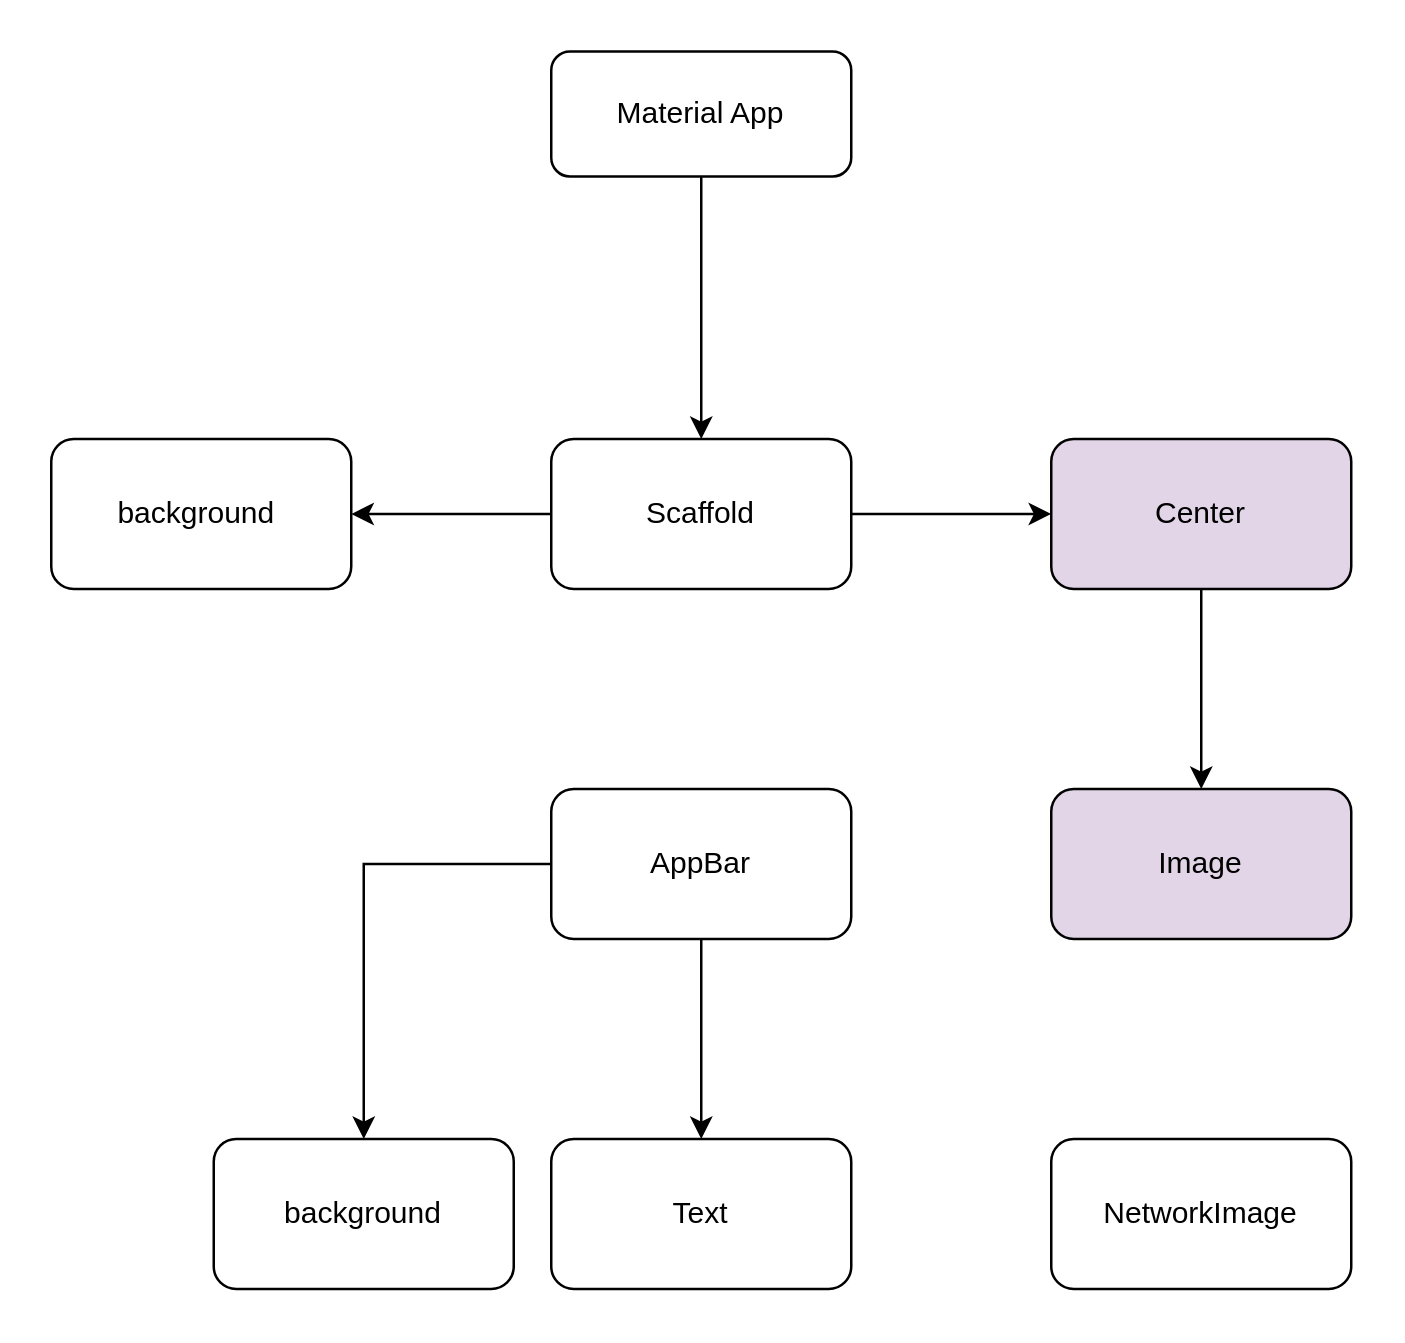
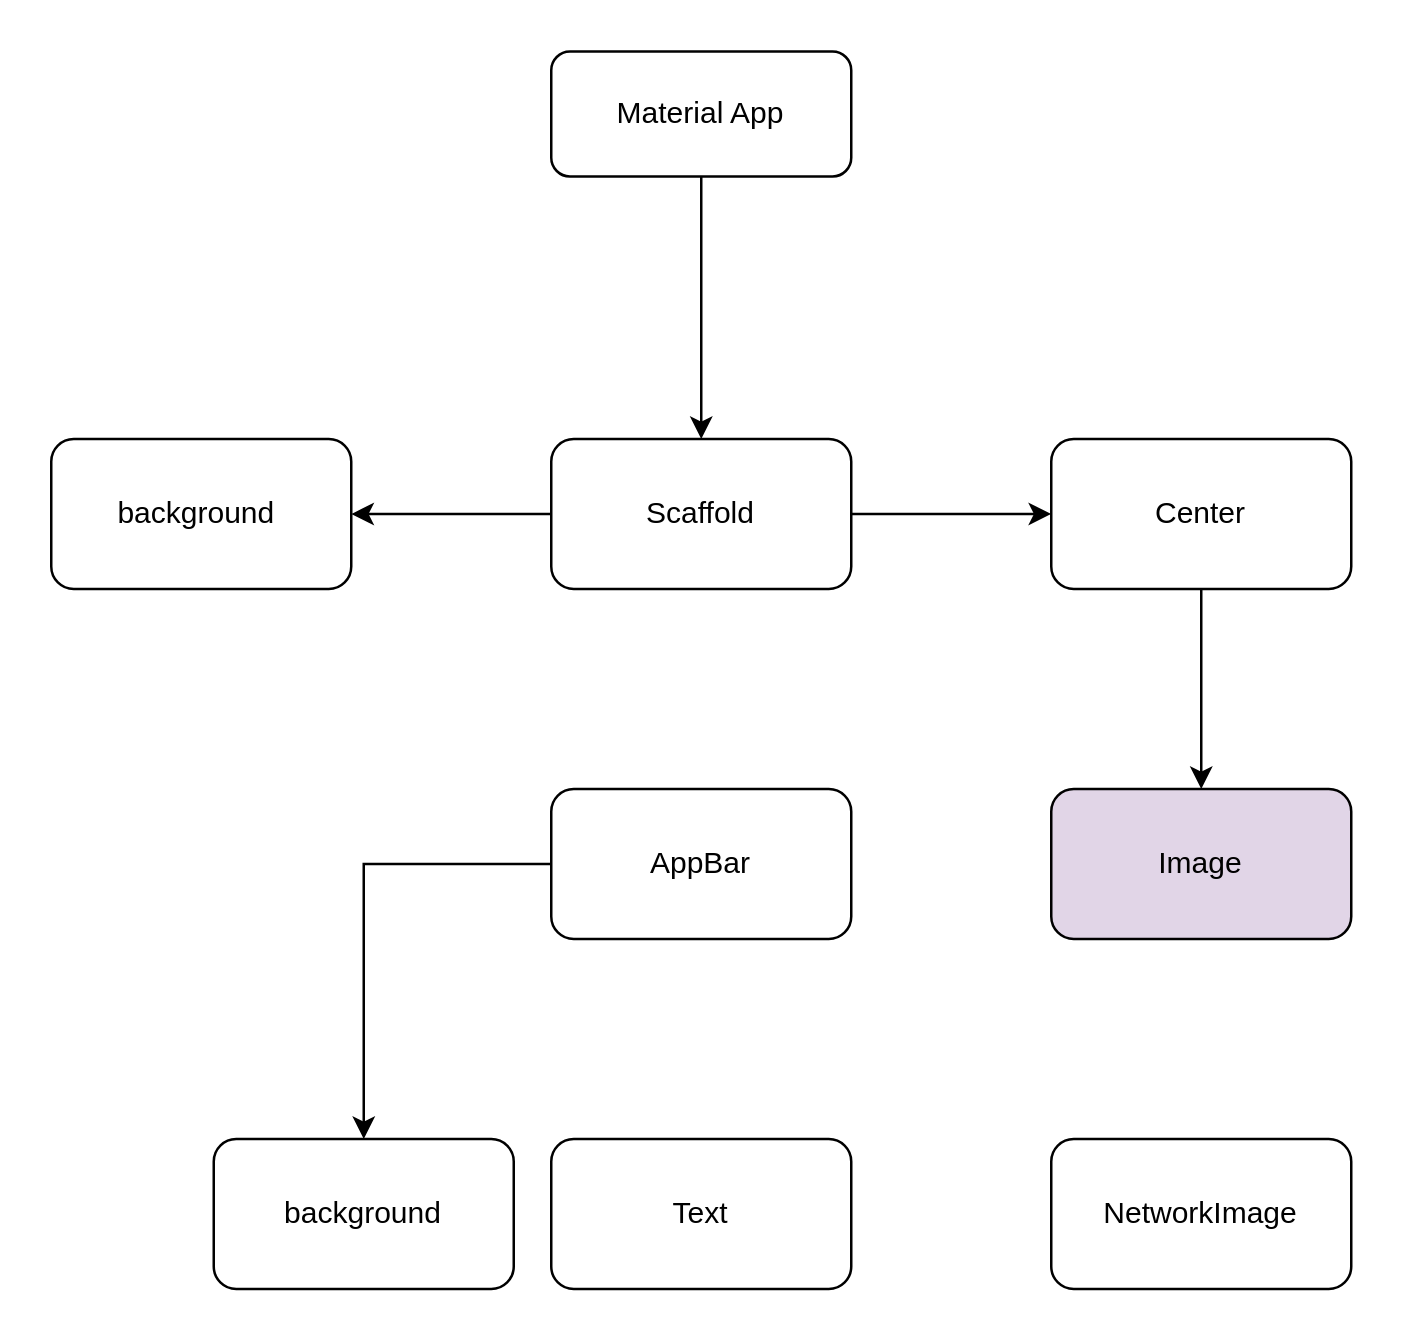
node "Center": fillcolor #e1d5e7 -> #ffffff
edge "AppBar" -> "Text": removed
